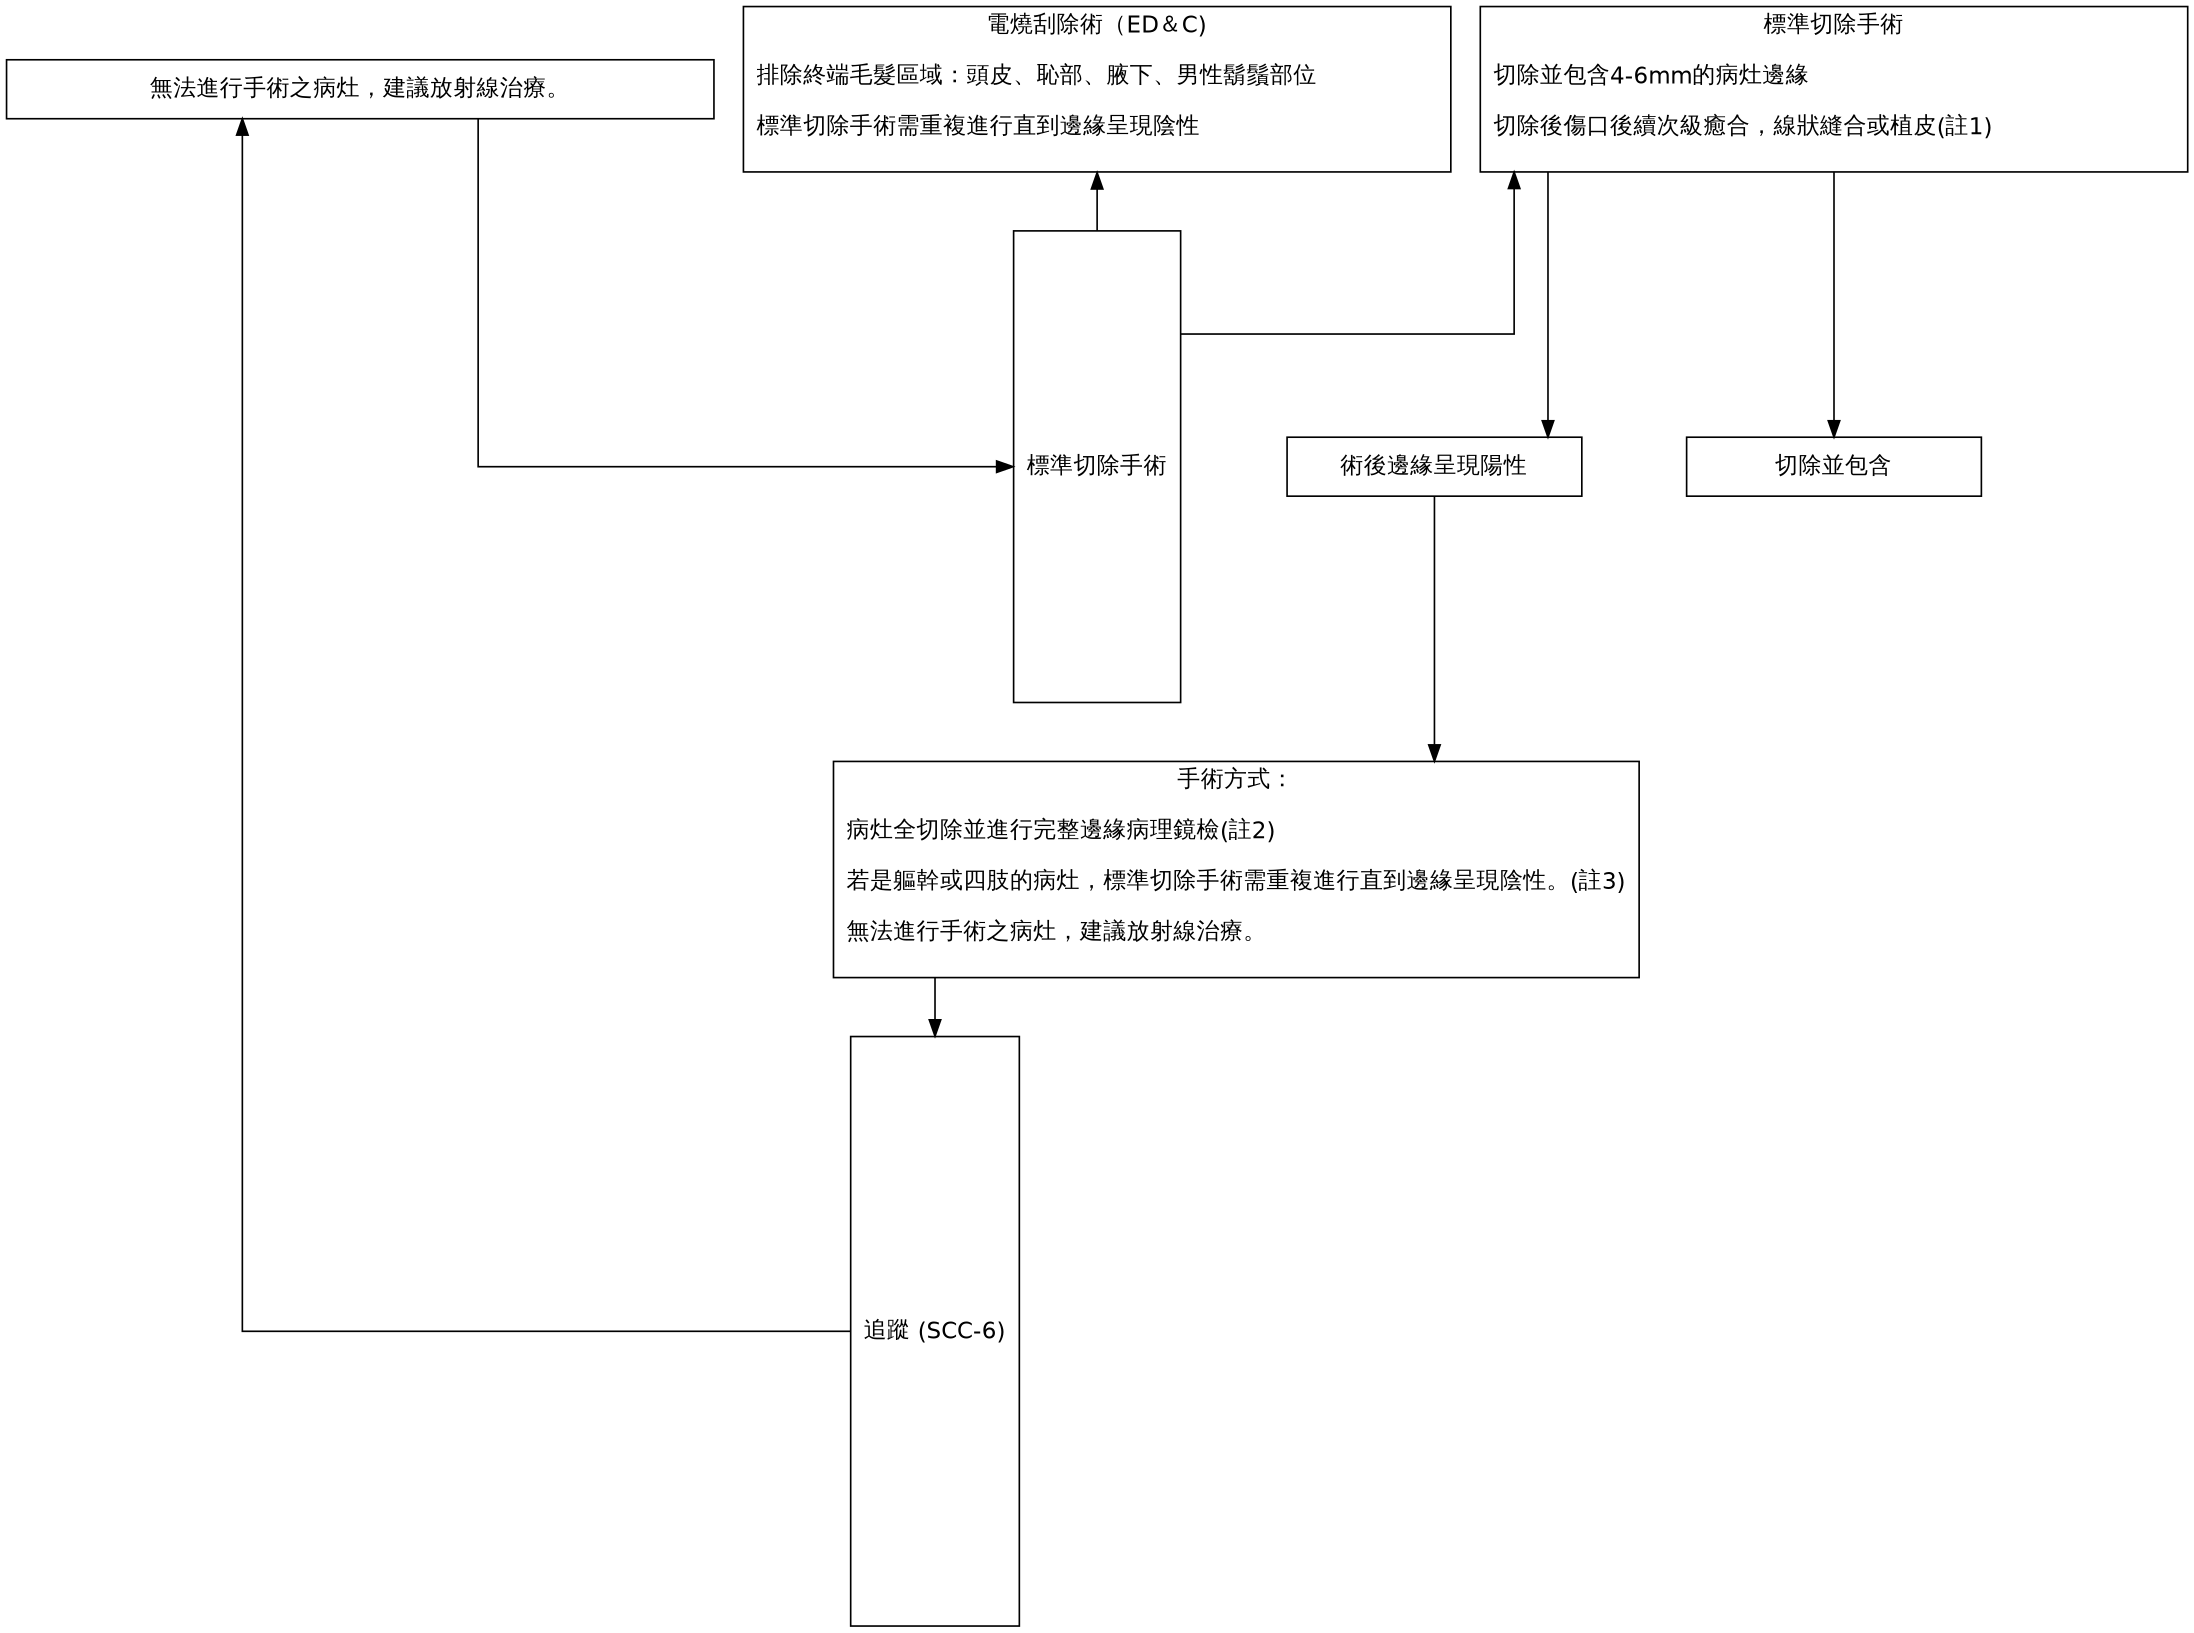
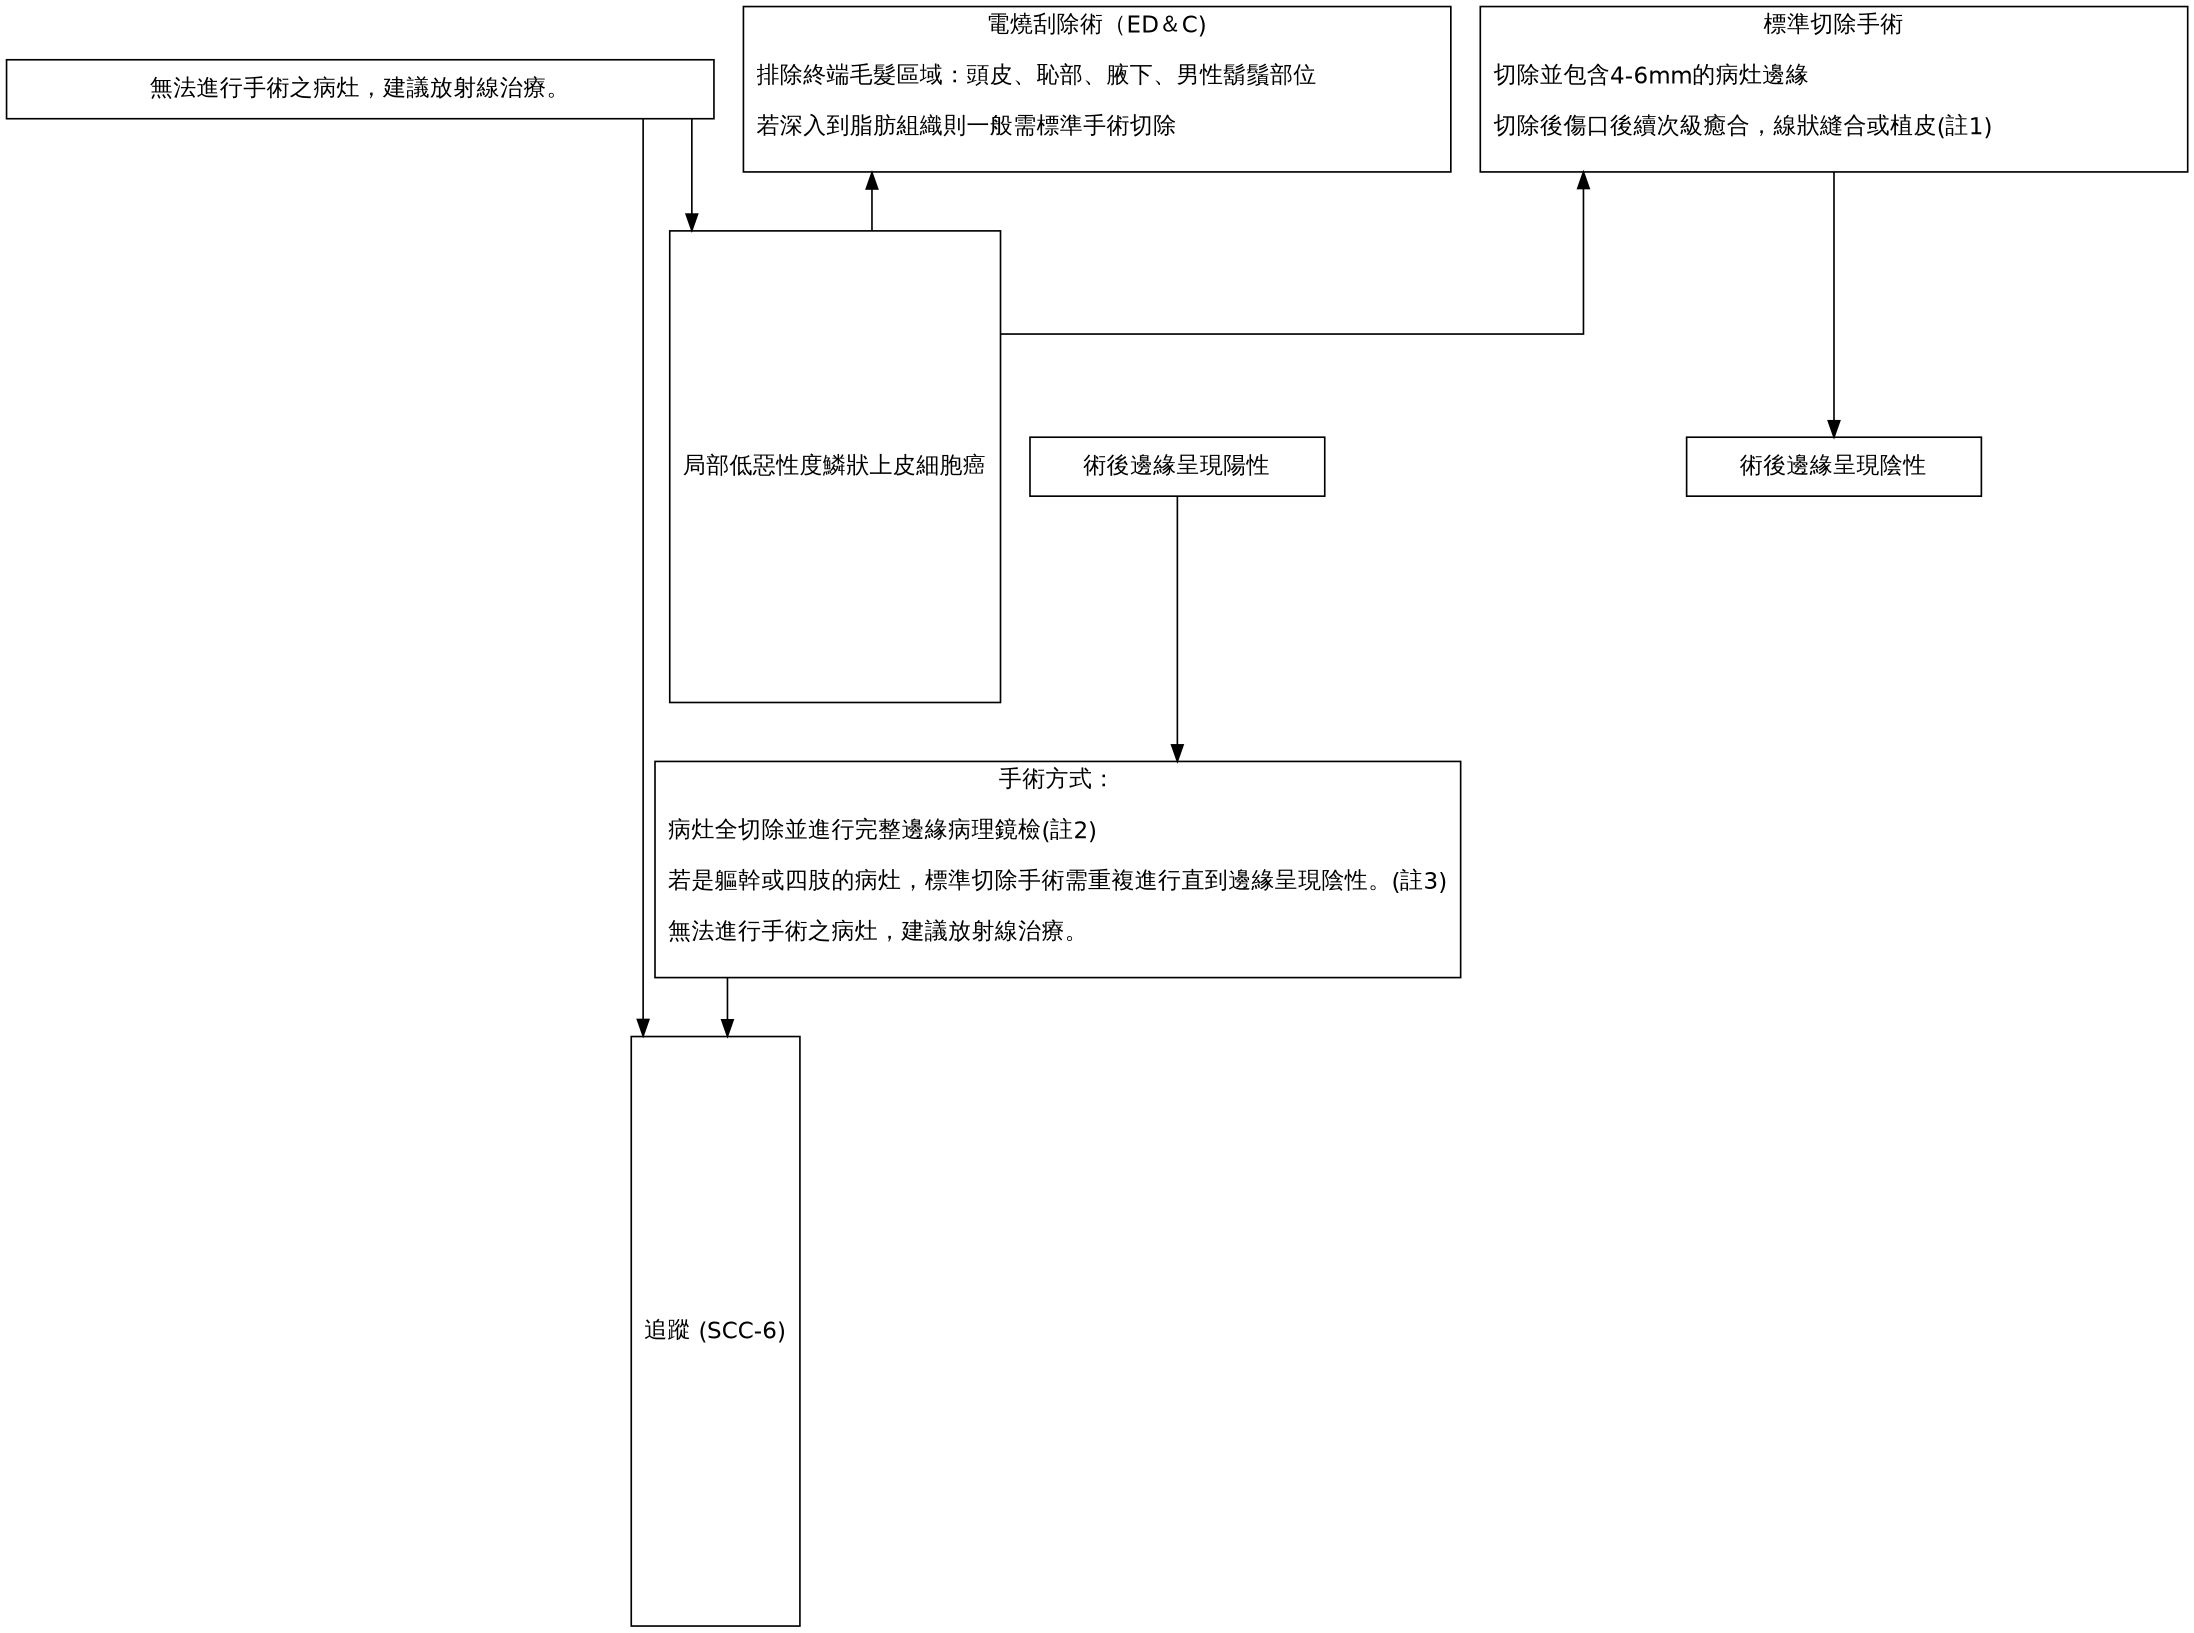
node "電燒刮除術（ED＆C) 排除終端毛髮區域：頭皮、恥部、腋下、男性鬍鬚部位 標準切除手術需重複進行直到邊緣呈現陰性": label "電燒刮除術（ED＆C) 排除終端毛髮區域：頭皮、恥部、腋下、男性鬍鬚部位 標準切除手術需重複進行直到邊緣呈現陰性" -> "電燒刮除術（ED＆C) 排除終端毛髮區域：頭皮、恥部、腋下、男性鬍鬚部位 若深入到脂肪組織則一般需標準手術切除"
edge "標準切除手術 切除並包含4-6mm的病灶邊緣 切除後傷口後續次級癒合，線狀縫合或植皮(註1)" -> "術後邊緣呈現陽性": removed
node "標準切除手術": label "標準切除手術" -> "局部低惡性度鱗狀上皮細胞癌"
node "切除並包含": label "切除並包含" -> "術後邊緣呈現陰性"
edge "追蹤 (SCC-6)" -> "無法進行手術之病灶，建議放射線治療。": reversed
